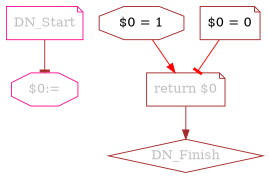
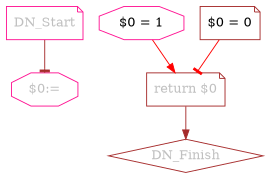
node "$0 = 1": color brown -> deeppink
